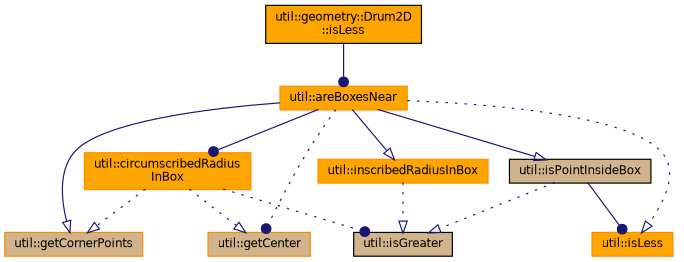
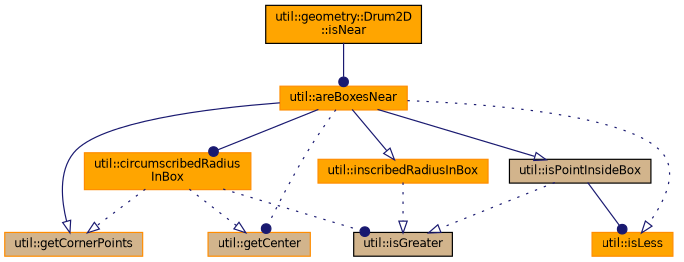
node "util::geometry::Drum2D ::isLess": label "util::geometry::Drum2D ::isLess" -> "util::geometry::Drum2D ::isNear"
